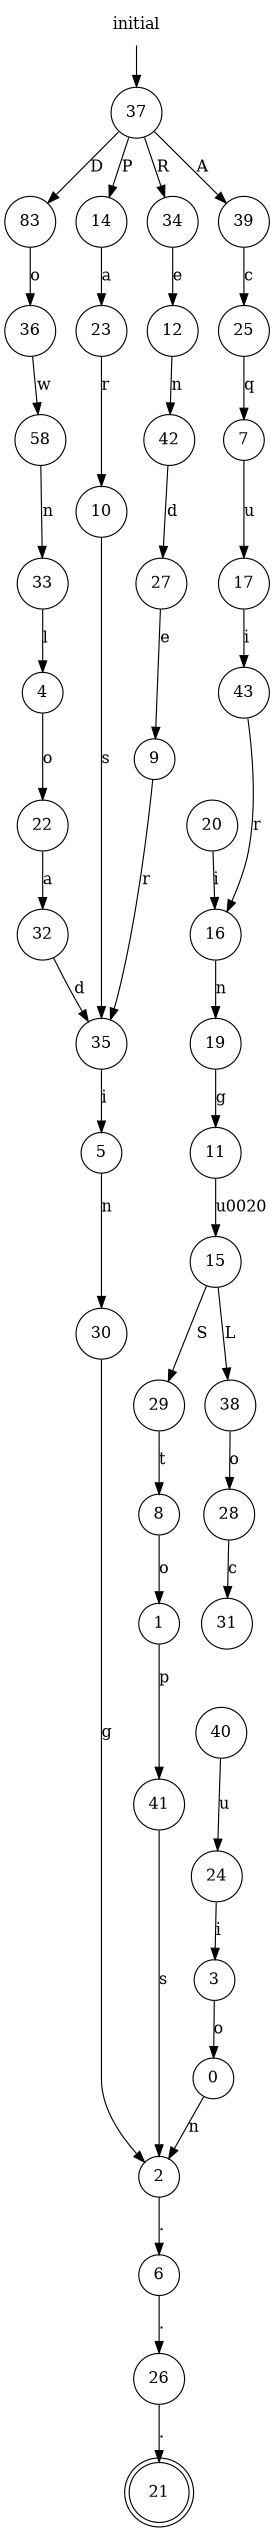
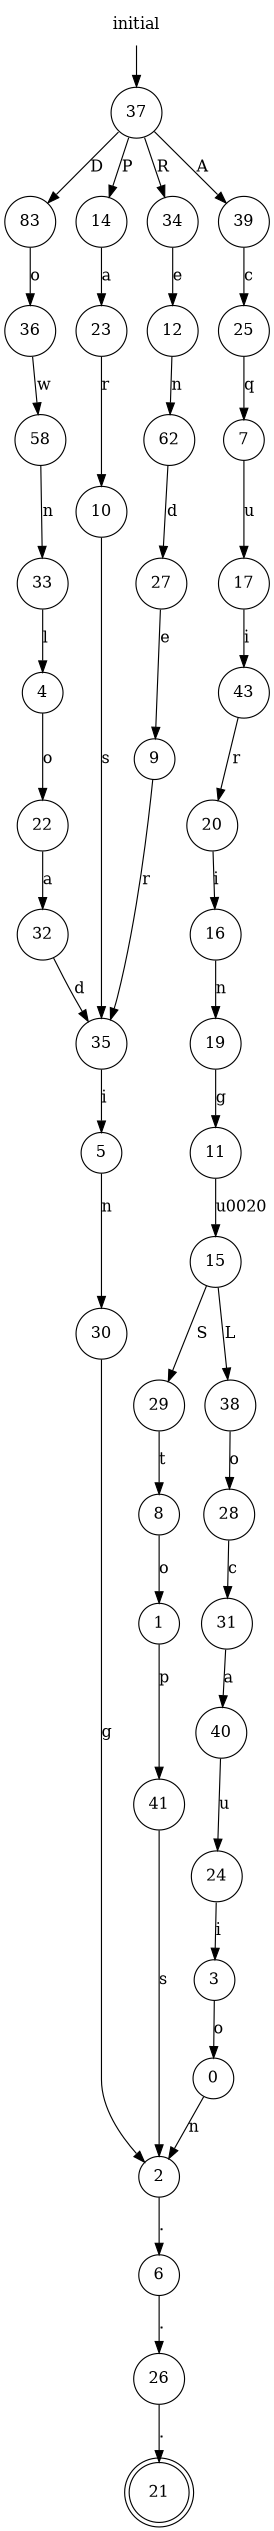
node "42": label "42" -> "62"
edge "43" -> "16": now "43" -> "20"
edge "31" -> "40": added, label "a"
